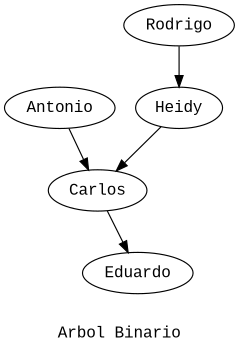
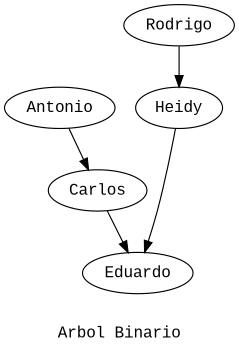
edge "Heidy" -> "Carlos": now "Heidy" -> "Eduardo"
